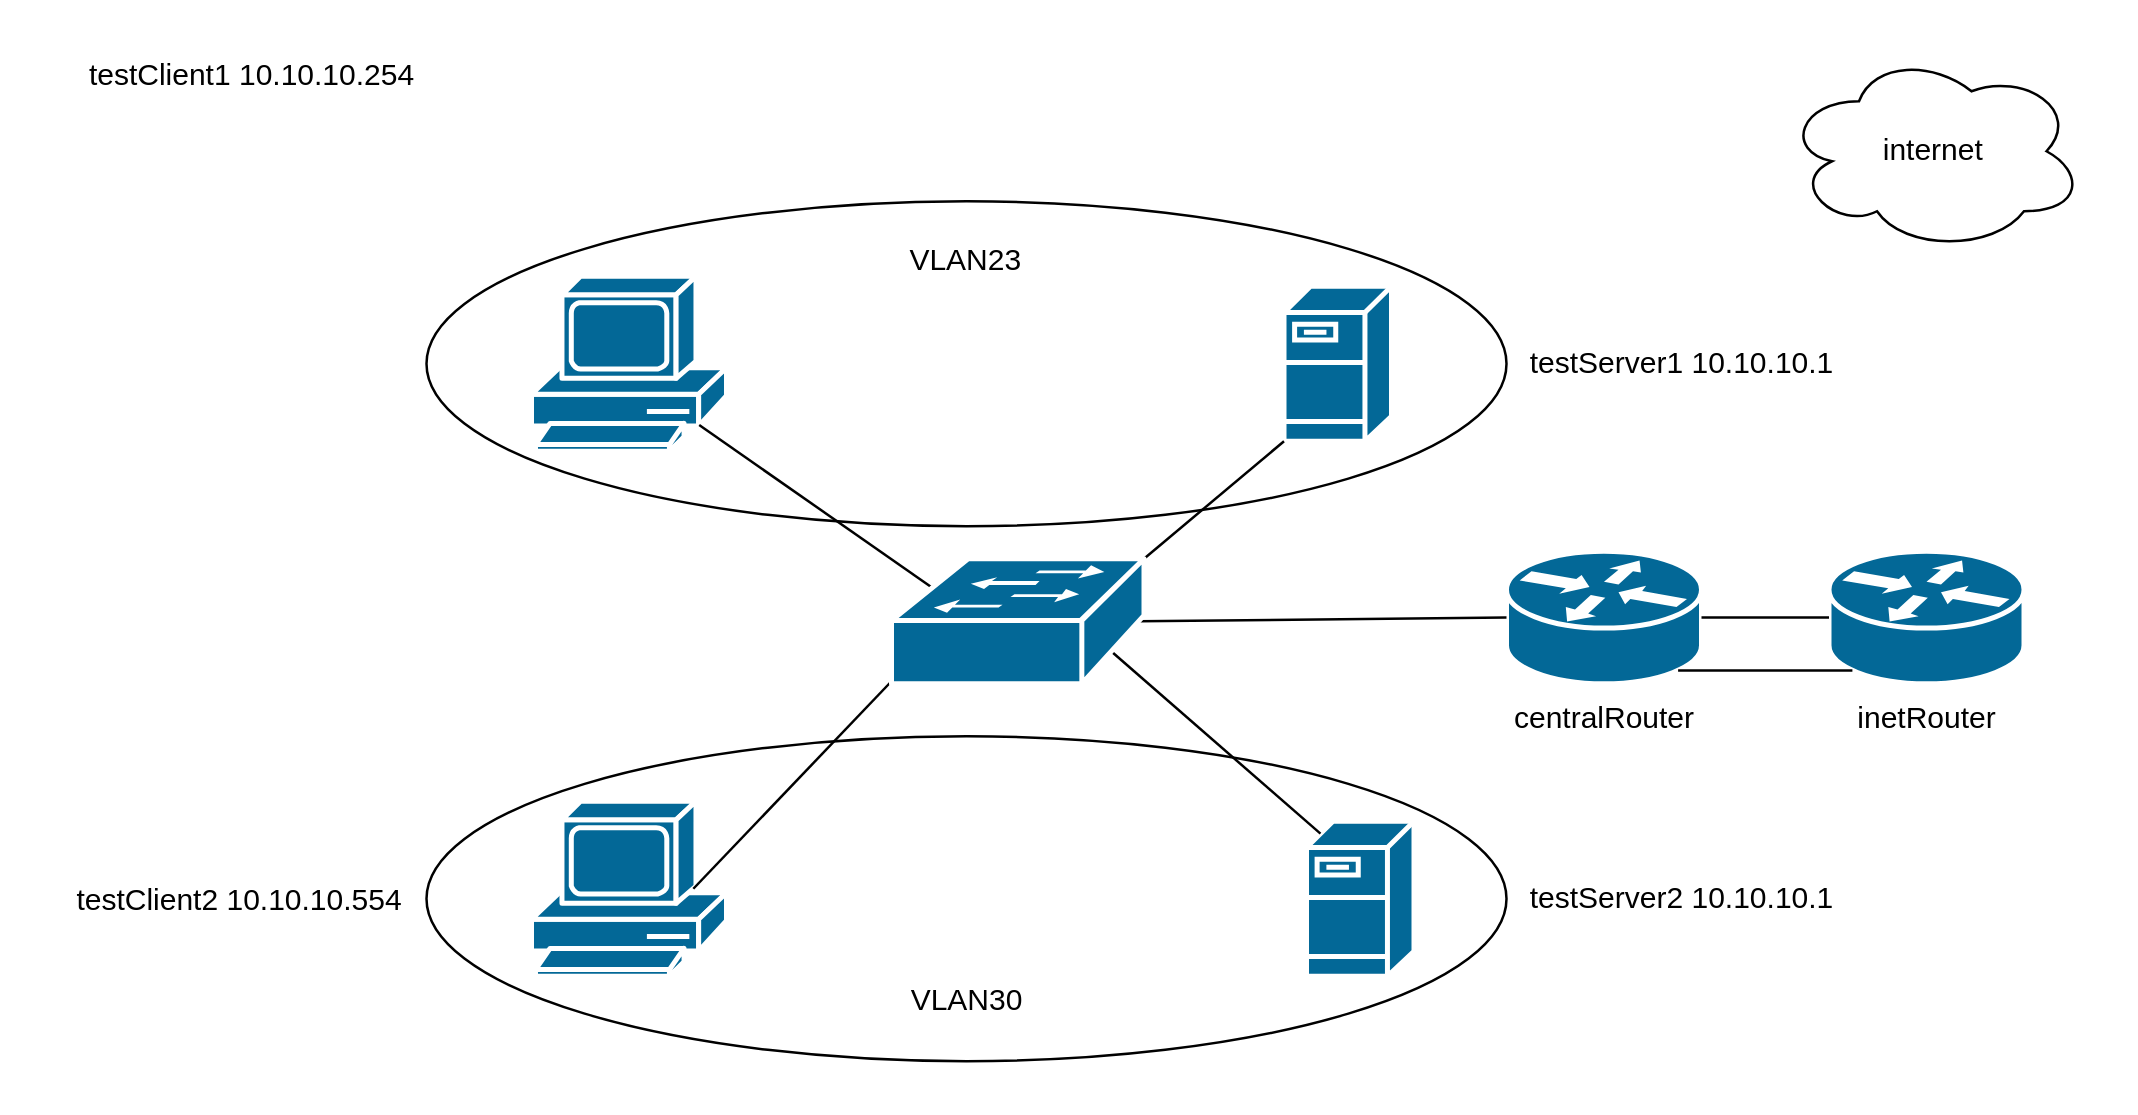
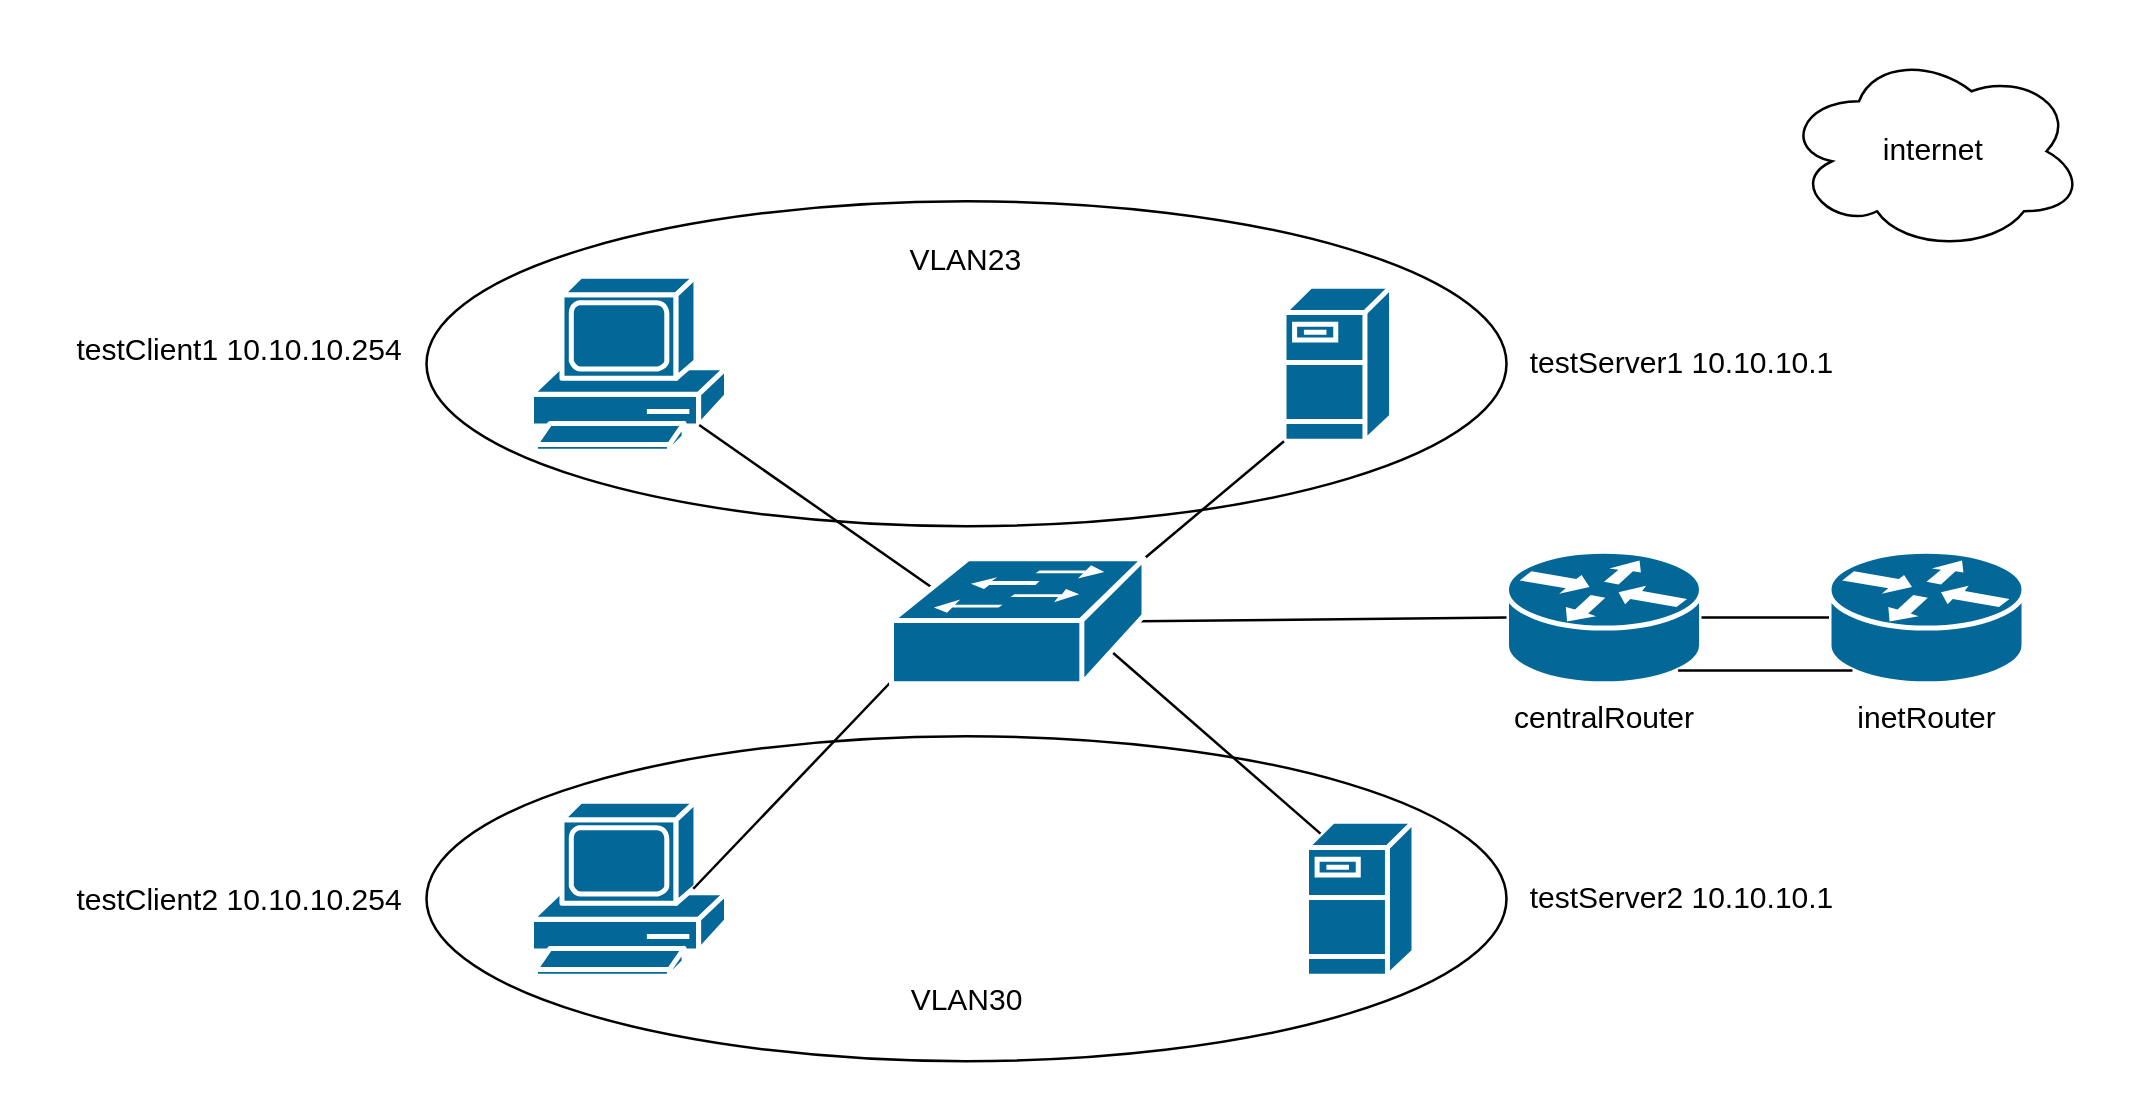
node "testClient1 10.10.10.254": moved (251, 76) -> (239, 351)
node "testClient2 10.10.10.554": label "testClient2 10.10.10.554" -> "testClient2 10.10.10.254"
